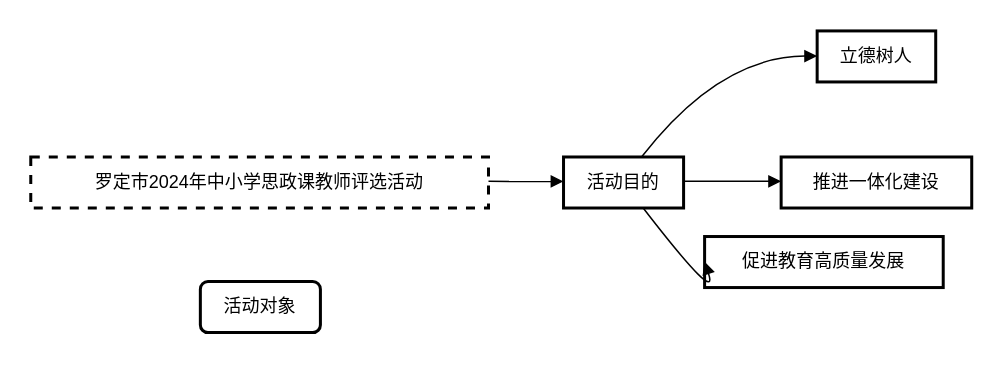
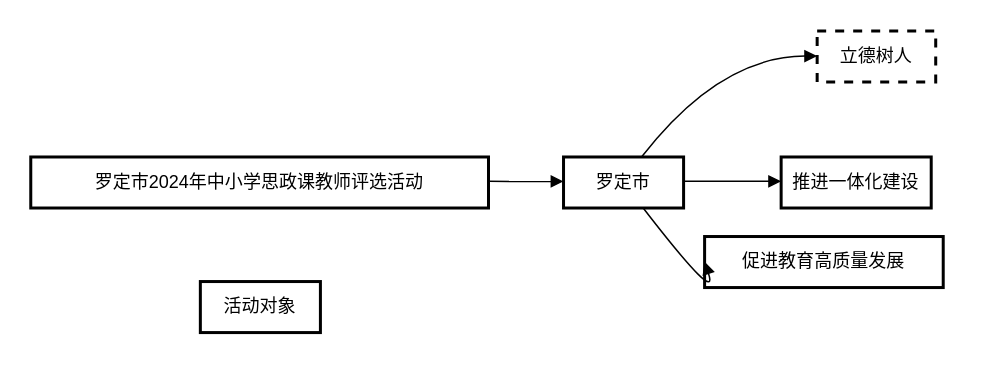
node "立德树人": style solid -> dashed
node "罗定市2024年中小学思政课教师评选活动": style dashed -> solid
node "活动目的": label "活动目的" -> "罗定市"
node "推进一体化建设": size 191x51 -> 150x51
node "活动对象": shape rounded rectangle -> rectangle
